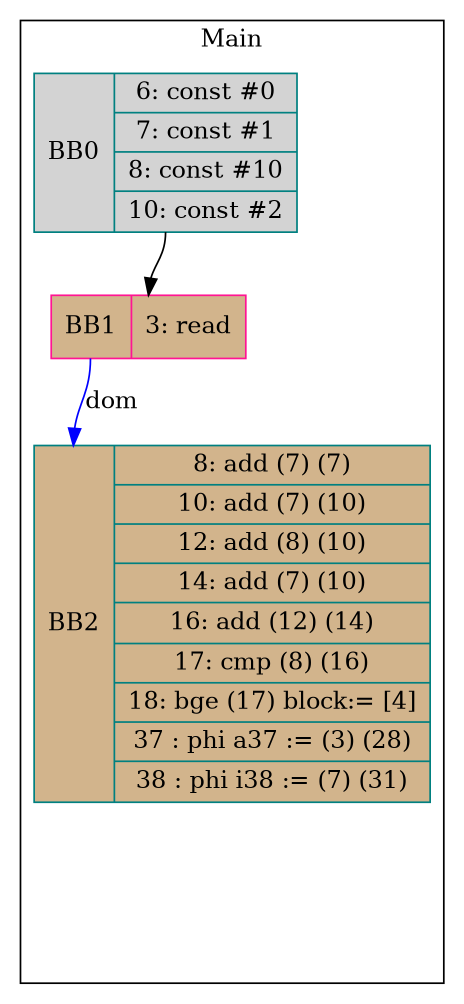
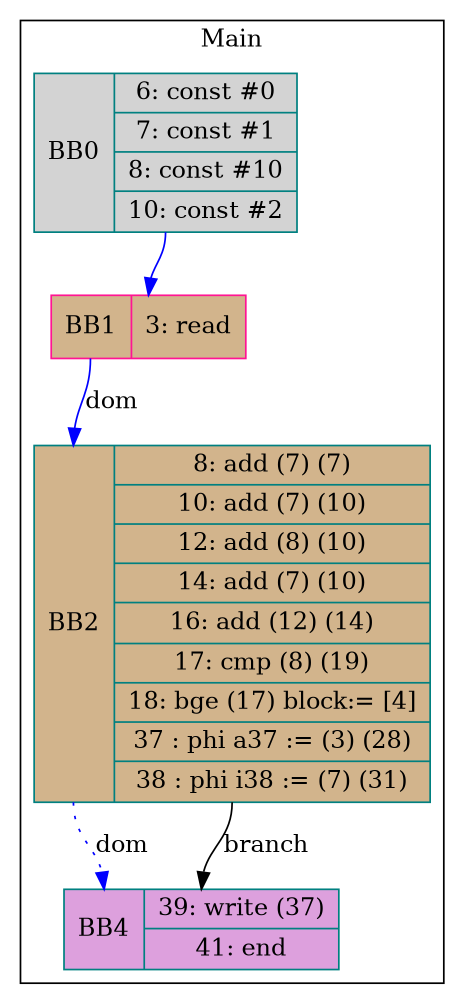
edge "BB0" -> "BB1": color black -> blue
node "BB2": text "17: cmp (8) (16)" -> "17: cmp (8) (19)"
node "BB4": added
